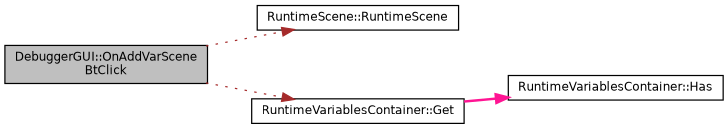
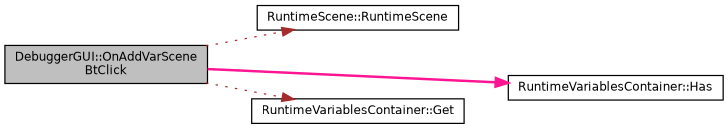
edge "RuntimeVariablesContainer::Get" -> "RuntimeVariablesContainer::Has": now "DebuggerGUI::OnAddVarScene BtClick" -> "RuntimeVariablesContainer::Has"
